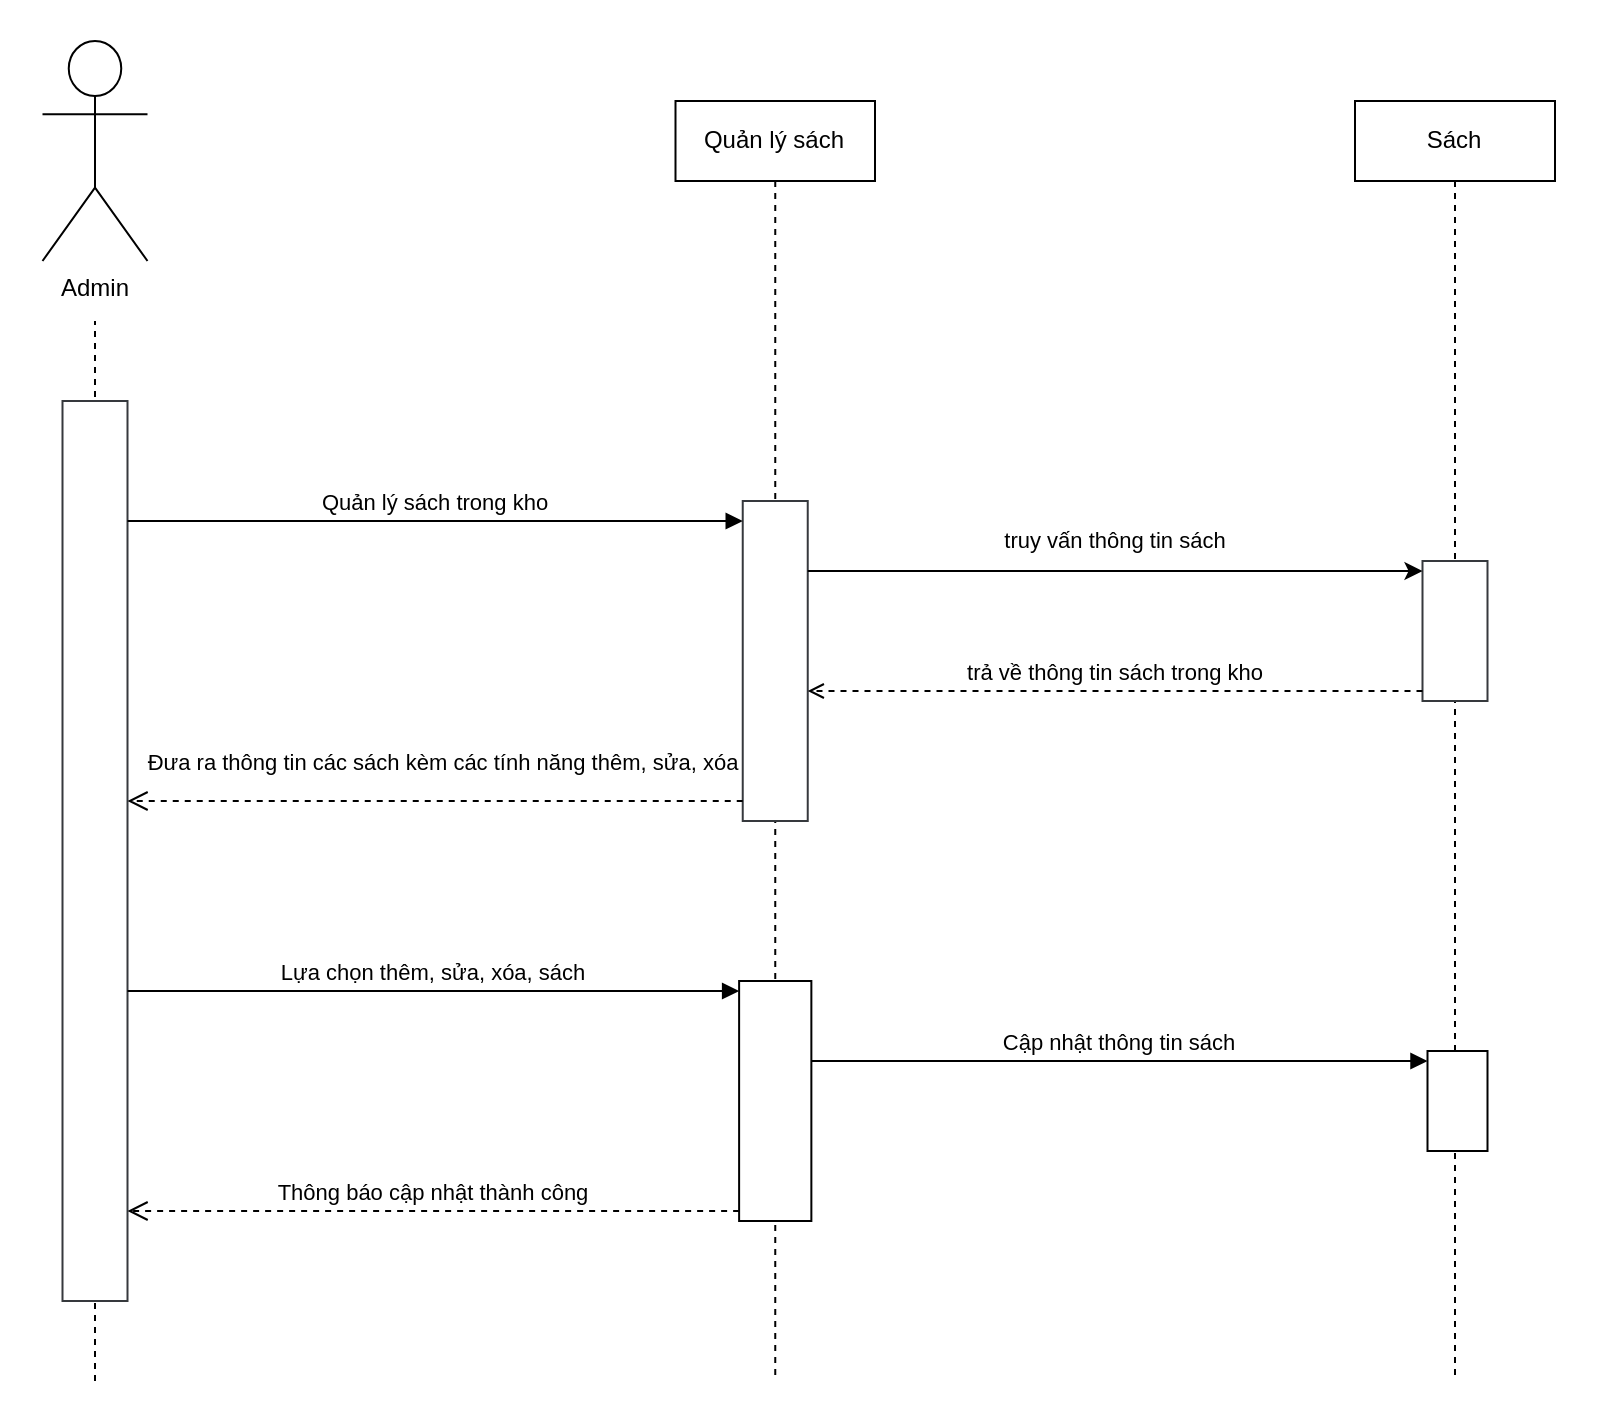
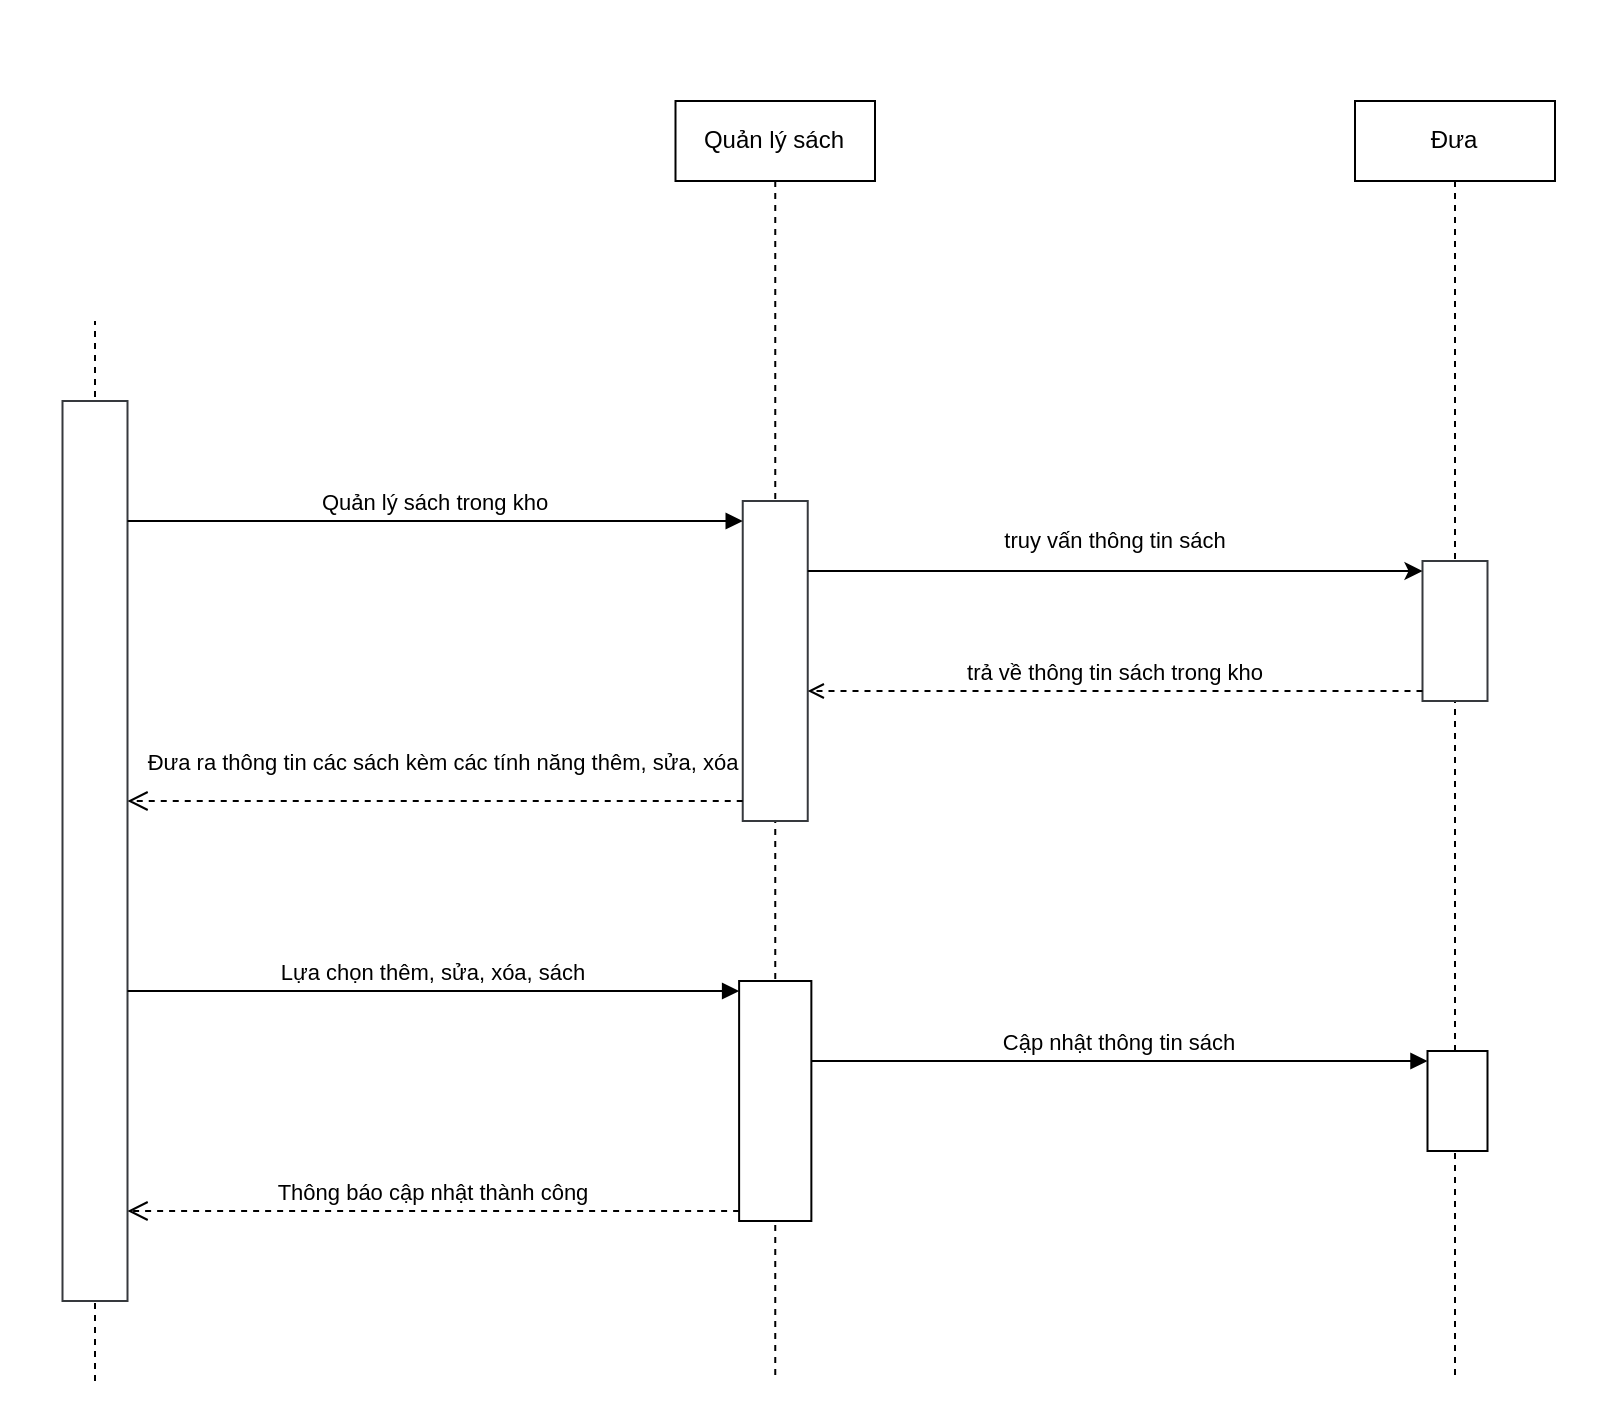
node "Sách": label "Sách" -> "Đưa"
node "Admin": removed
